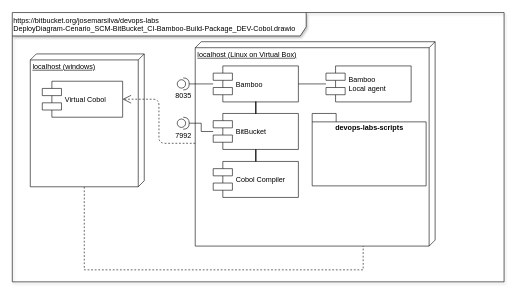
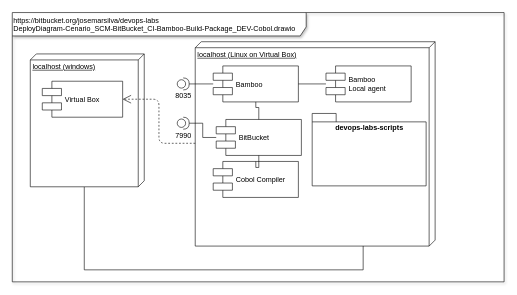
node "Virtual Cobol": label "Virtual Cobol" -> "Virtual Box"
node "BitBucket": moved (256, 131) -> (259, 137)
node "7992": label "7992" -> "7990"
edge "localhost (windows)" -- "localhost (Linux on Virtual Box)": style dashed -> solid
